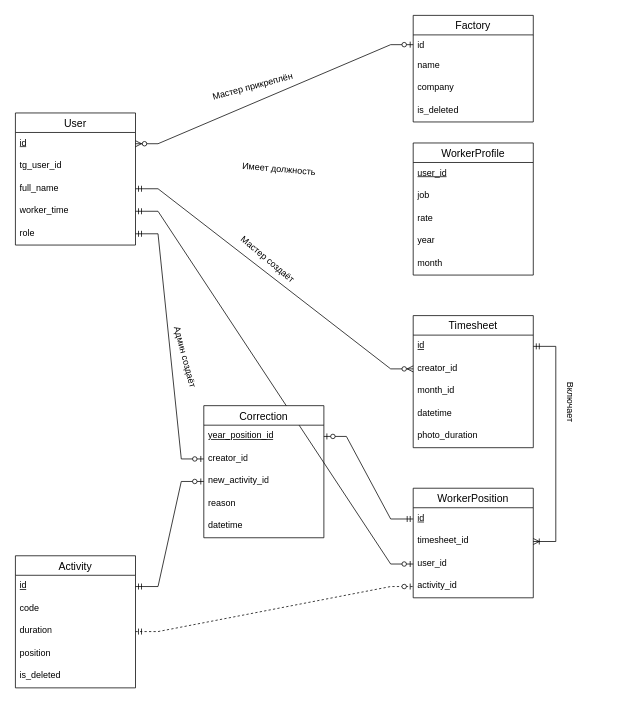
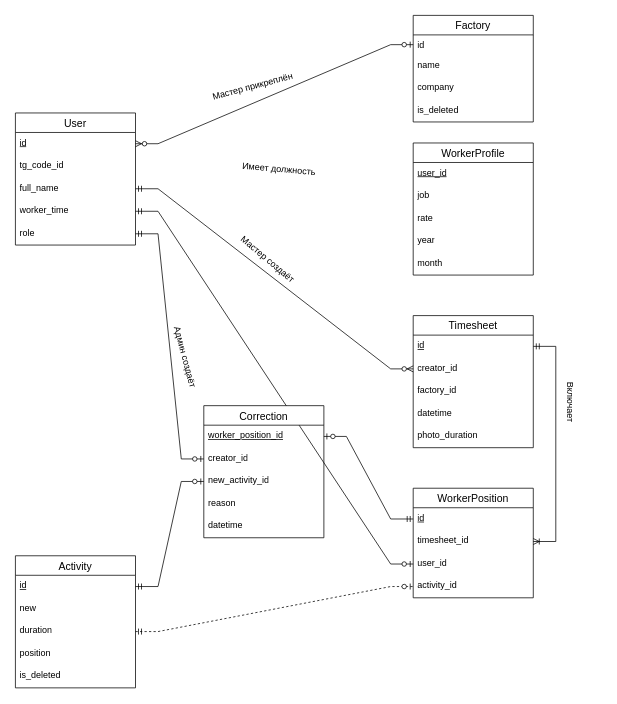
node "tg_user_id": label "tg_user_id" -> "tg_code_id"
node "month_id": label "month_id" -> "factory_id"
node "year_position_id": label "year_position_id" -> "worker_position_id"
node "code": label "code" -> "new"
